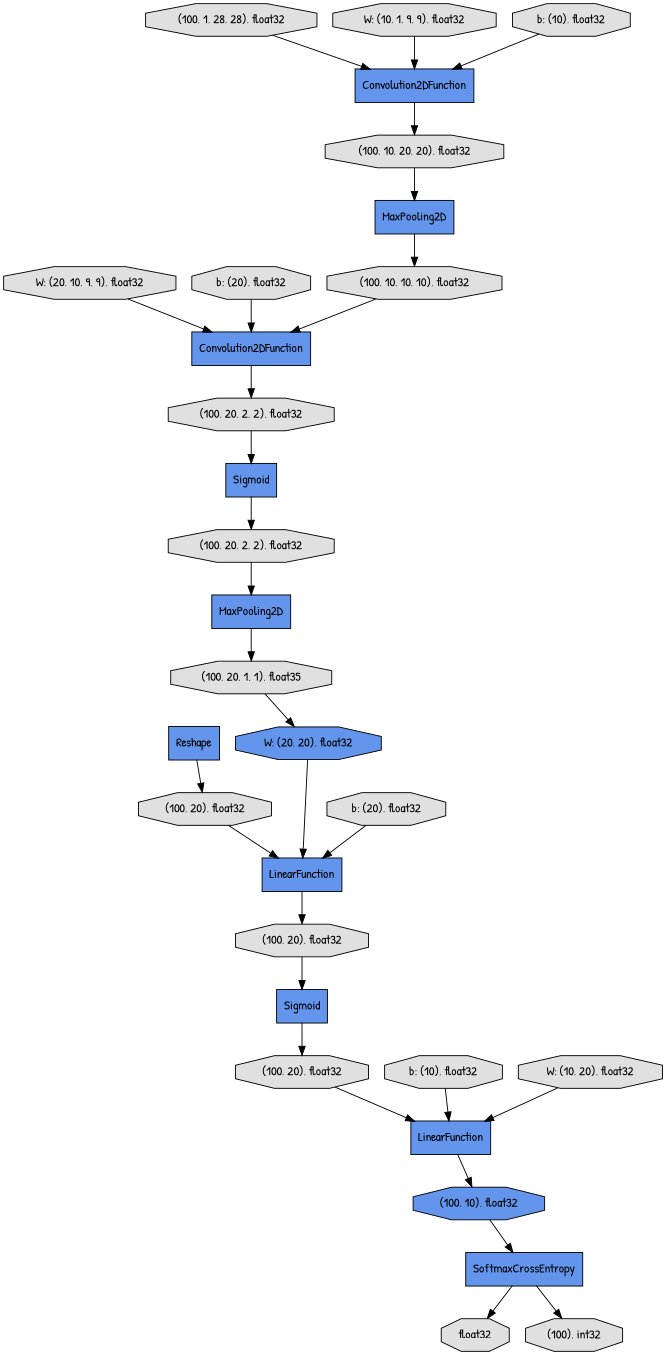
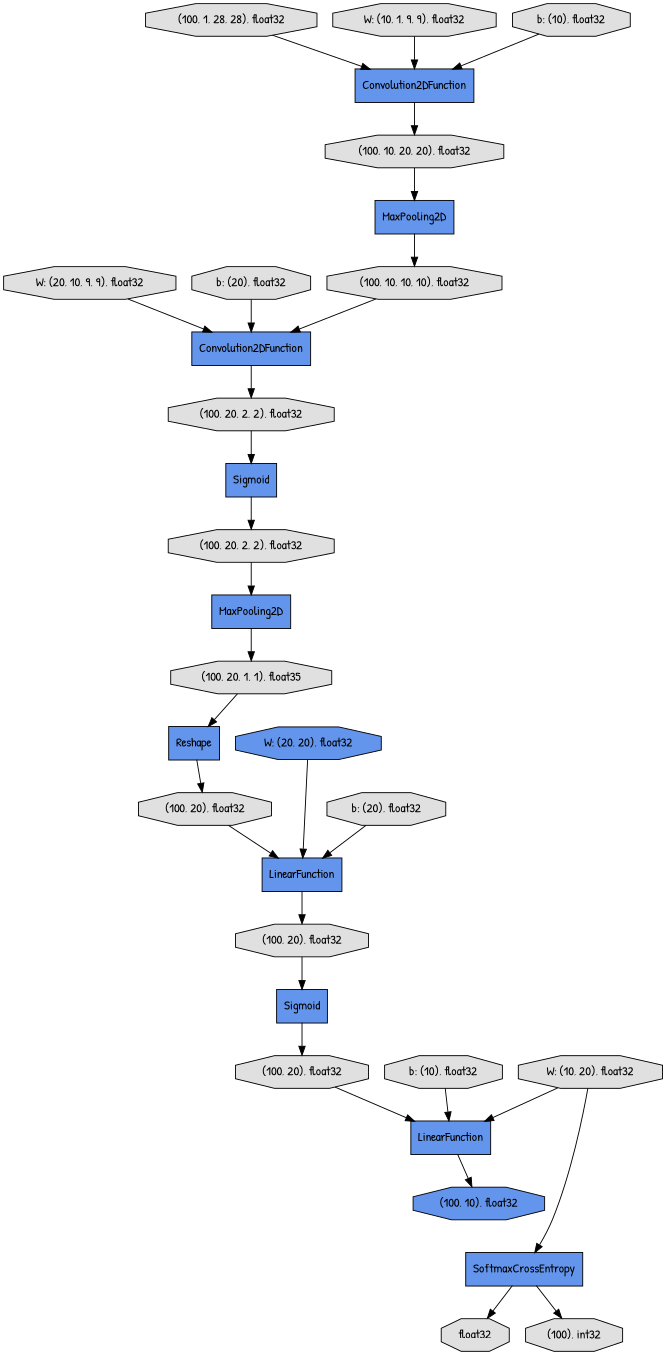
edge "(100, 20, 1, 1), float35" -> "W: (20, 20), float32": now "(100, 20, 1, 1), float35" -> "Reshape"
edge "(100, 10), float32" -> "SoftmaxCrossEntropy": now "W: (10, 20), float32" -> "SoftmaxCrossEntropy"
